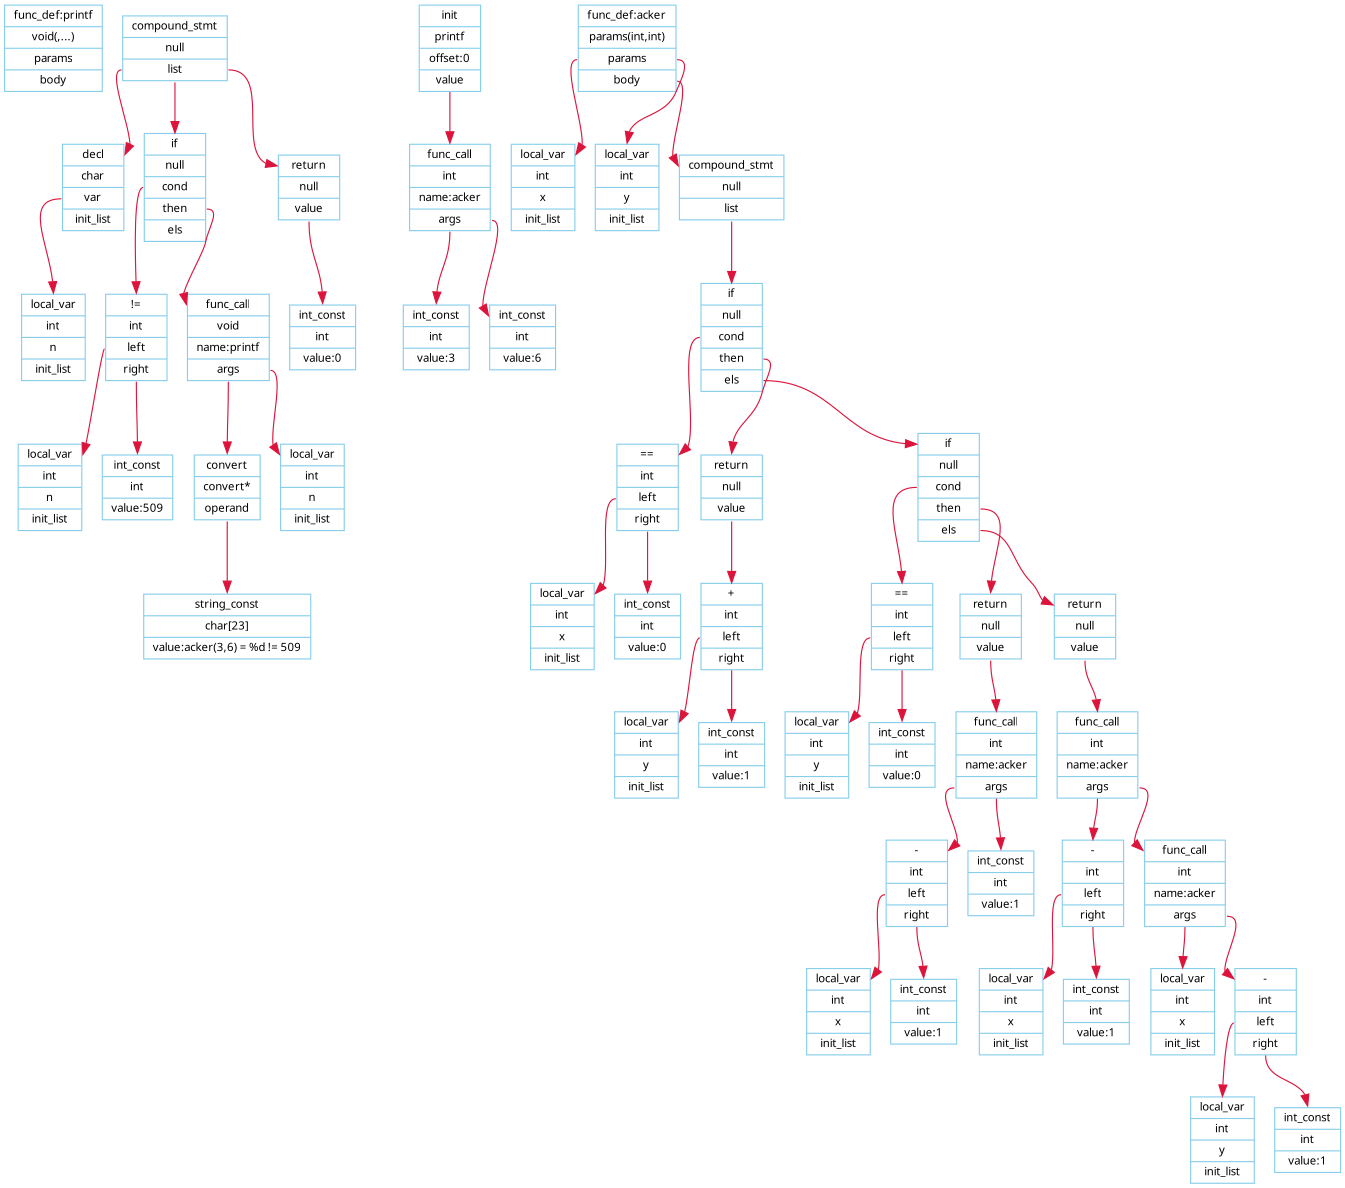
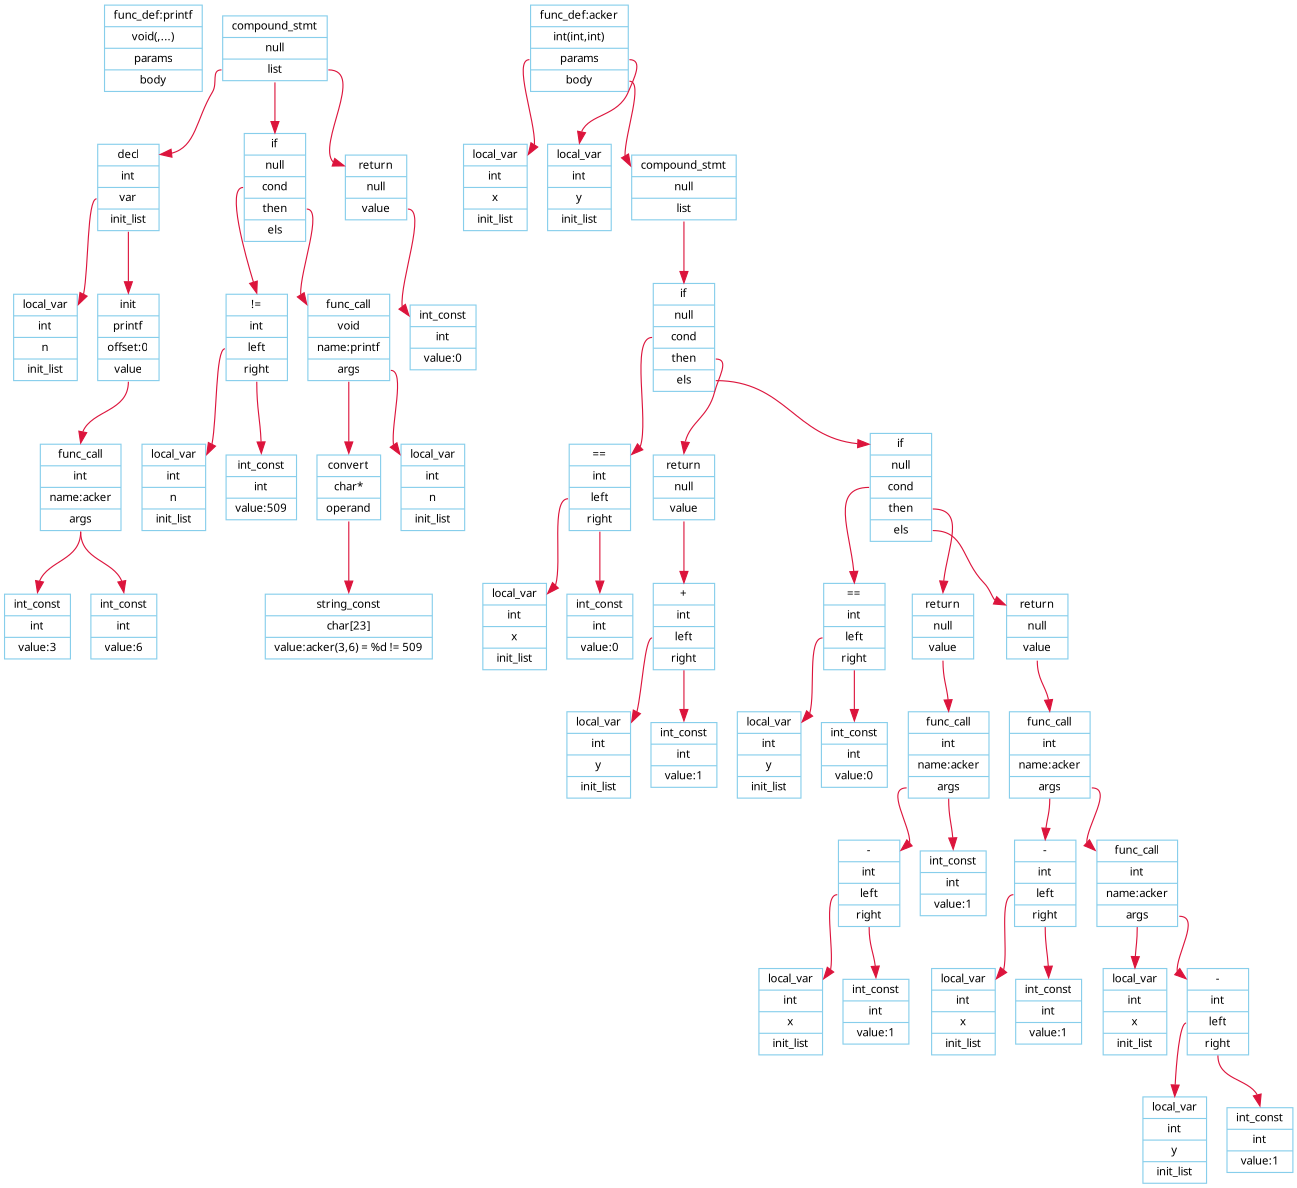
node "func_def:acker": text "params(int,int)" -> "int(int,int)"
node "decl": text "char" -> "int"
edge "decl" -> "init": added
node "convert": text "convert*" -> "char*"
